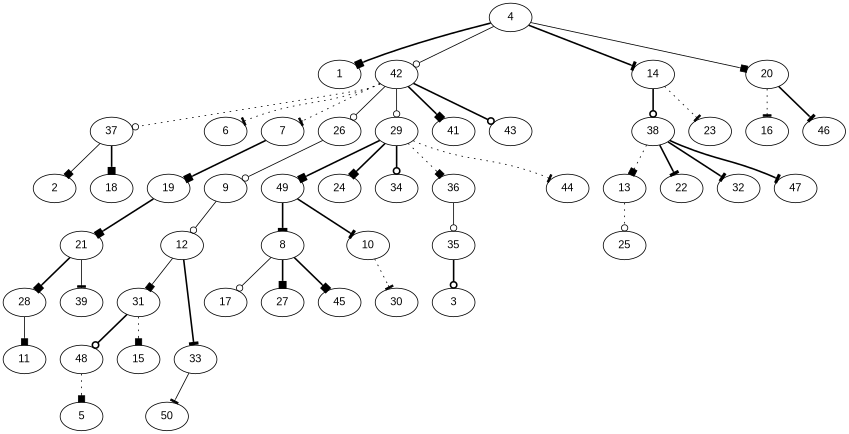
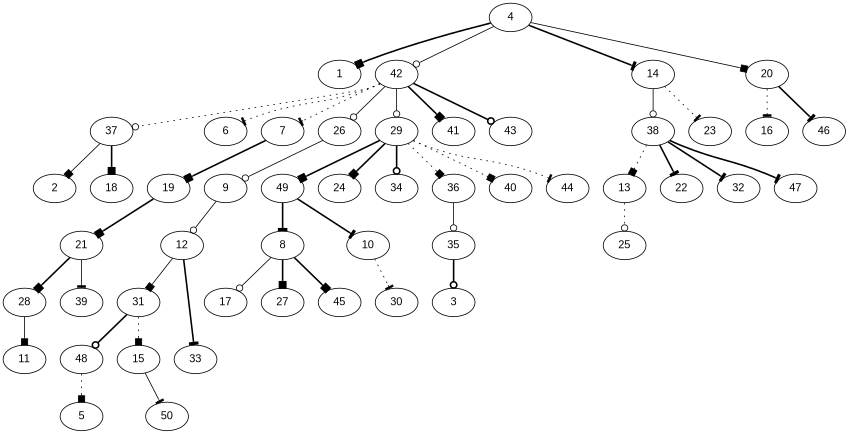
edge "14" -> "38": style bold -> solid
node "40": added
edge "33" -> "50": now "15" -> "50"
